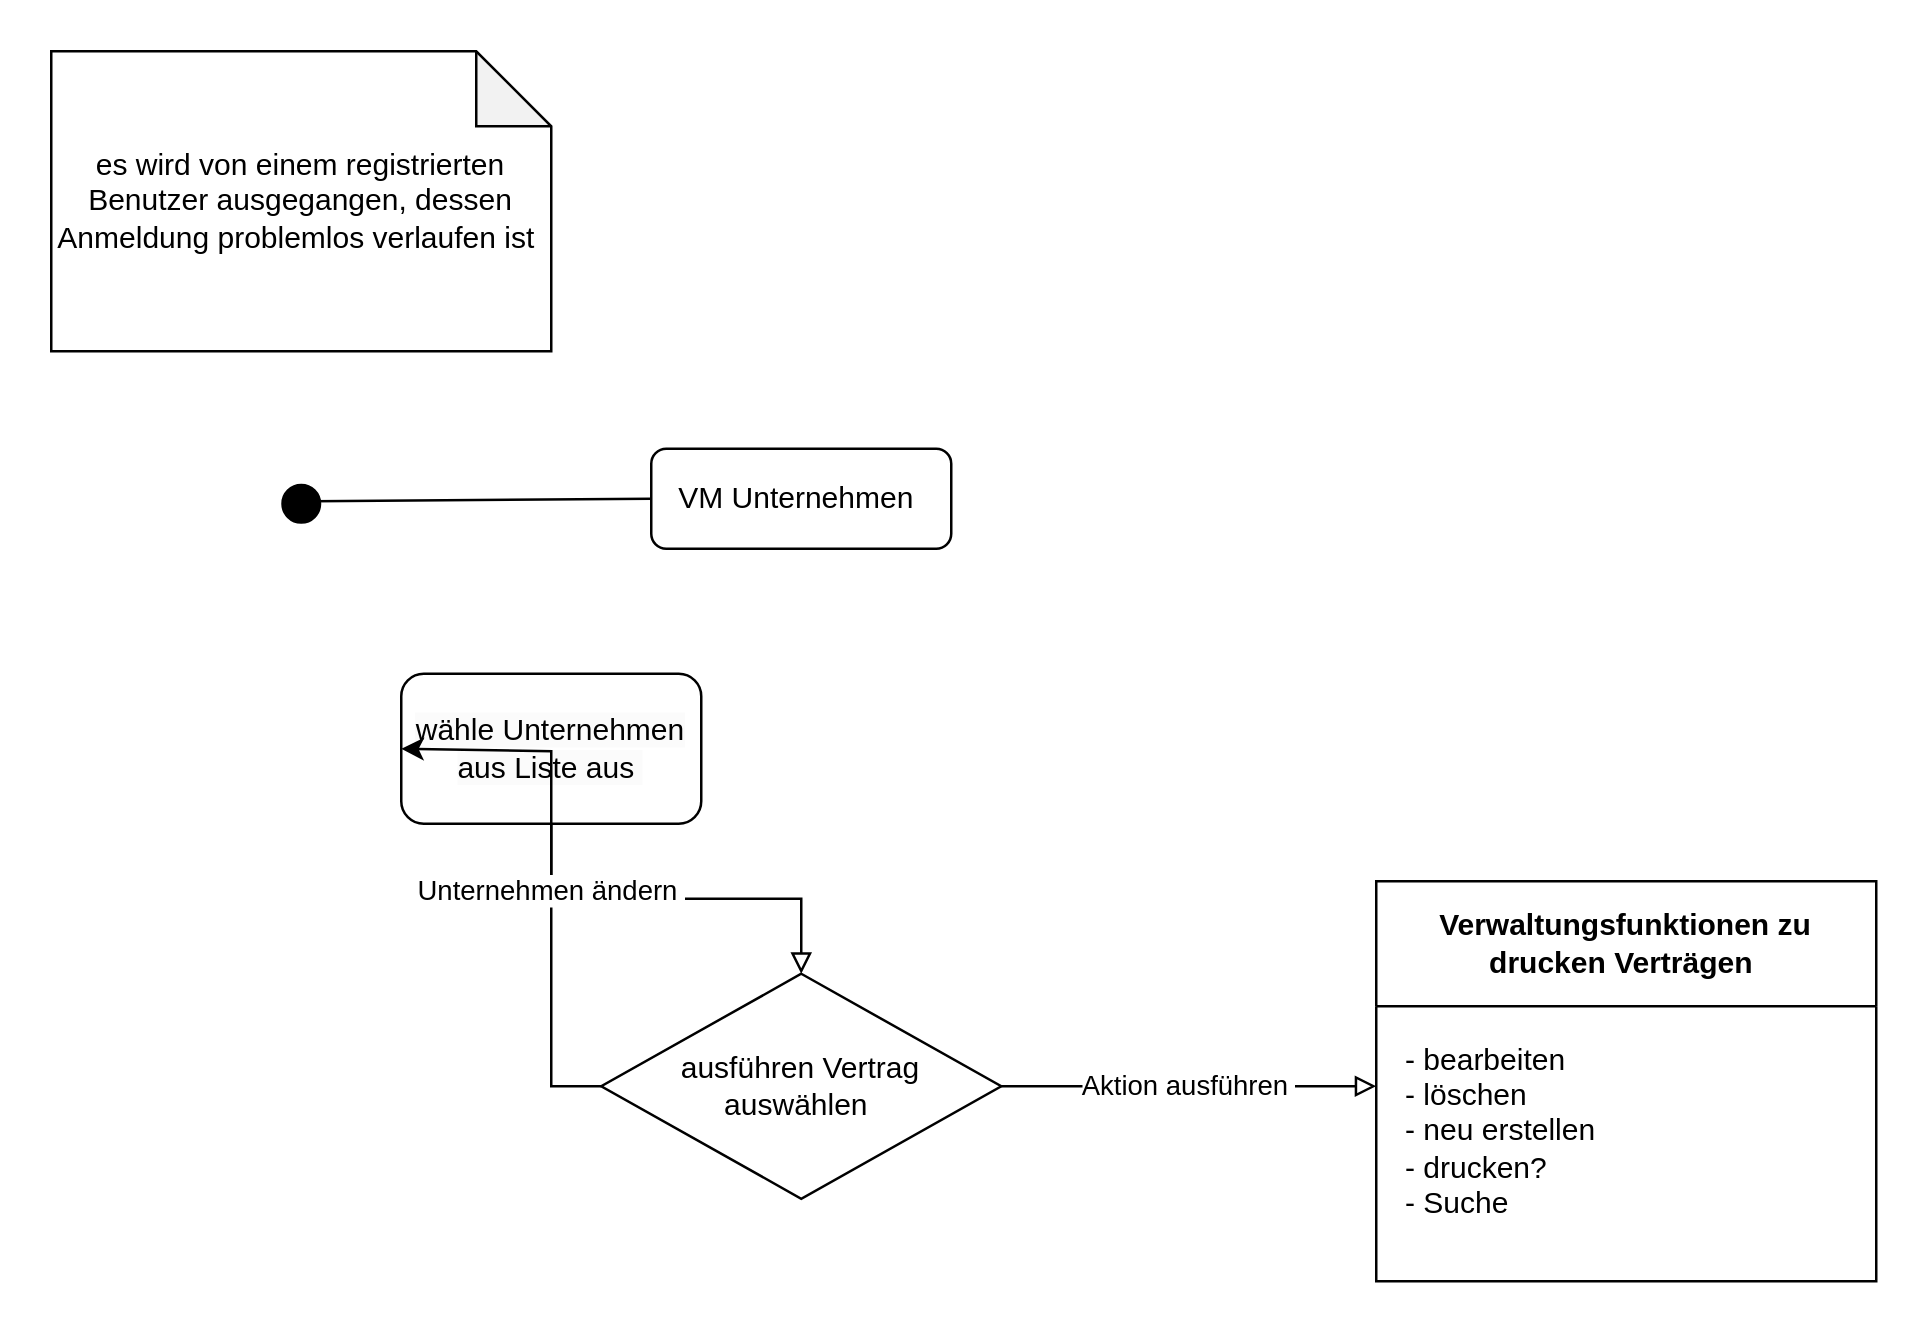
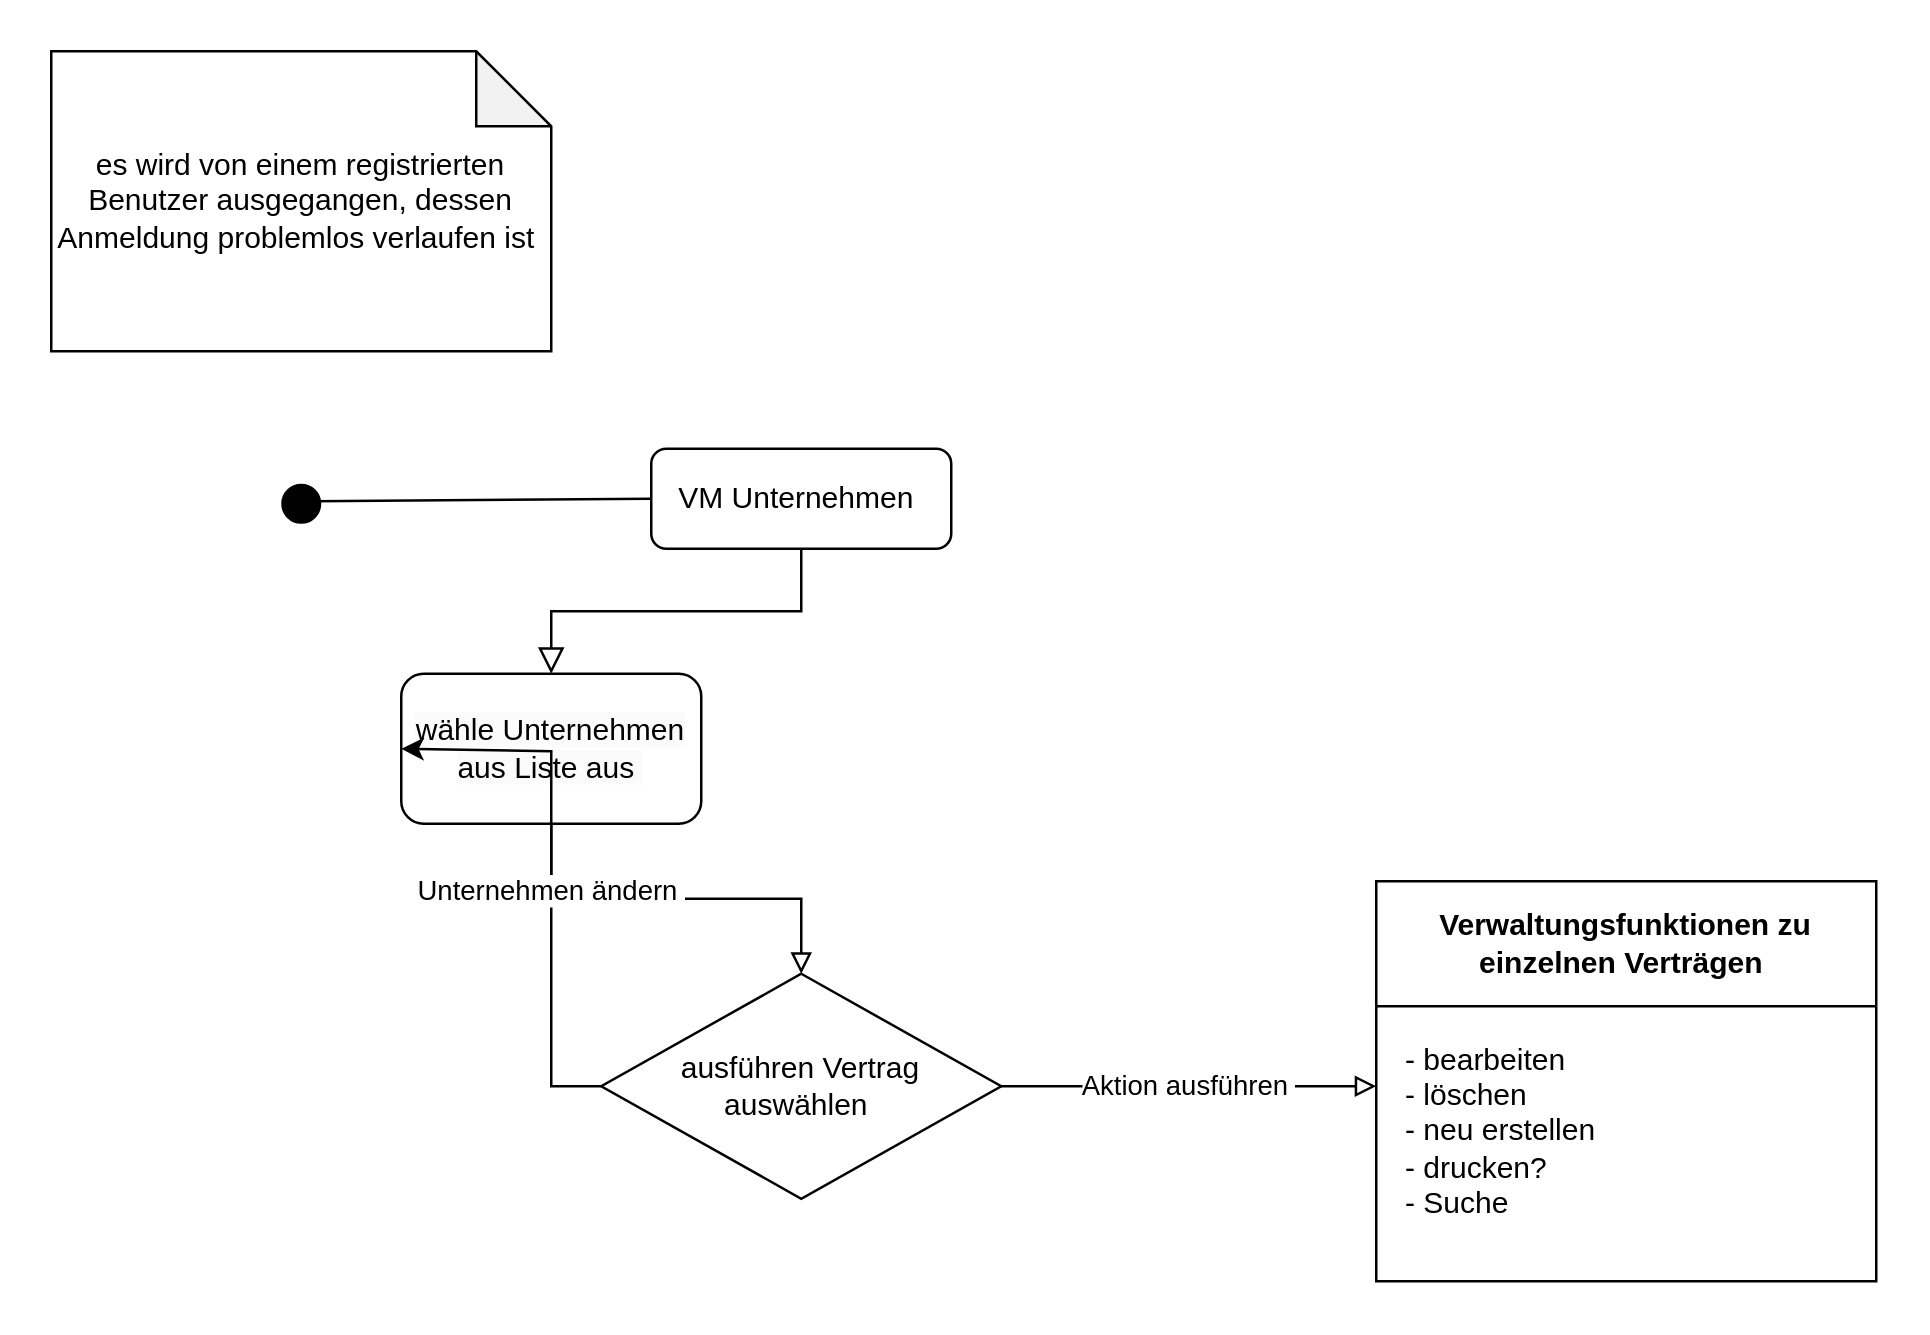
edge "VM Unternehmen" -> "wähle Unternehmen aus Liste aus": added
node "Verwaltungsfunktionen zu drucken Verträgen": label "Verwaltungsfunktionen zu drucken Verträgen" -> "Verwaltungsfunktionen zu einzelnen Verträgen"
